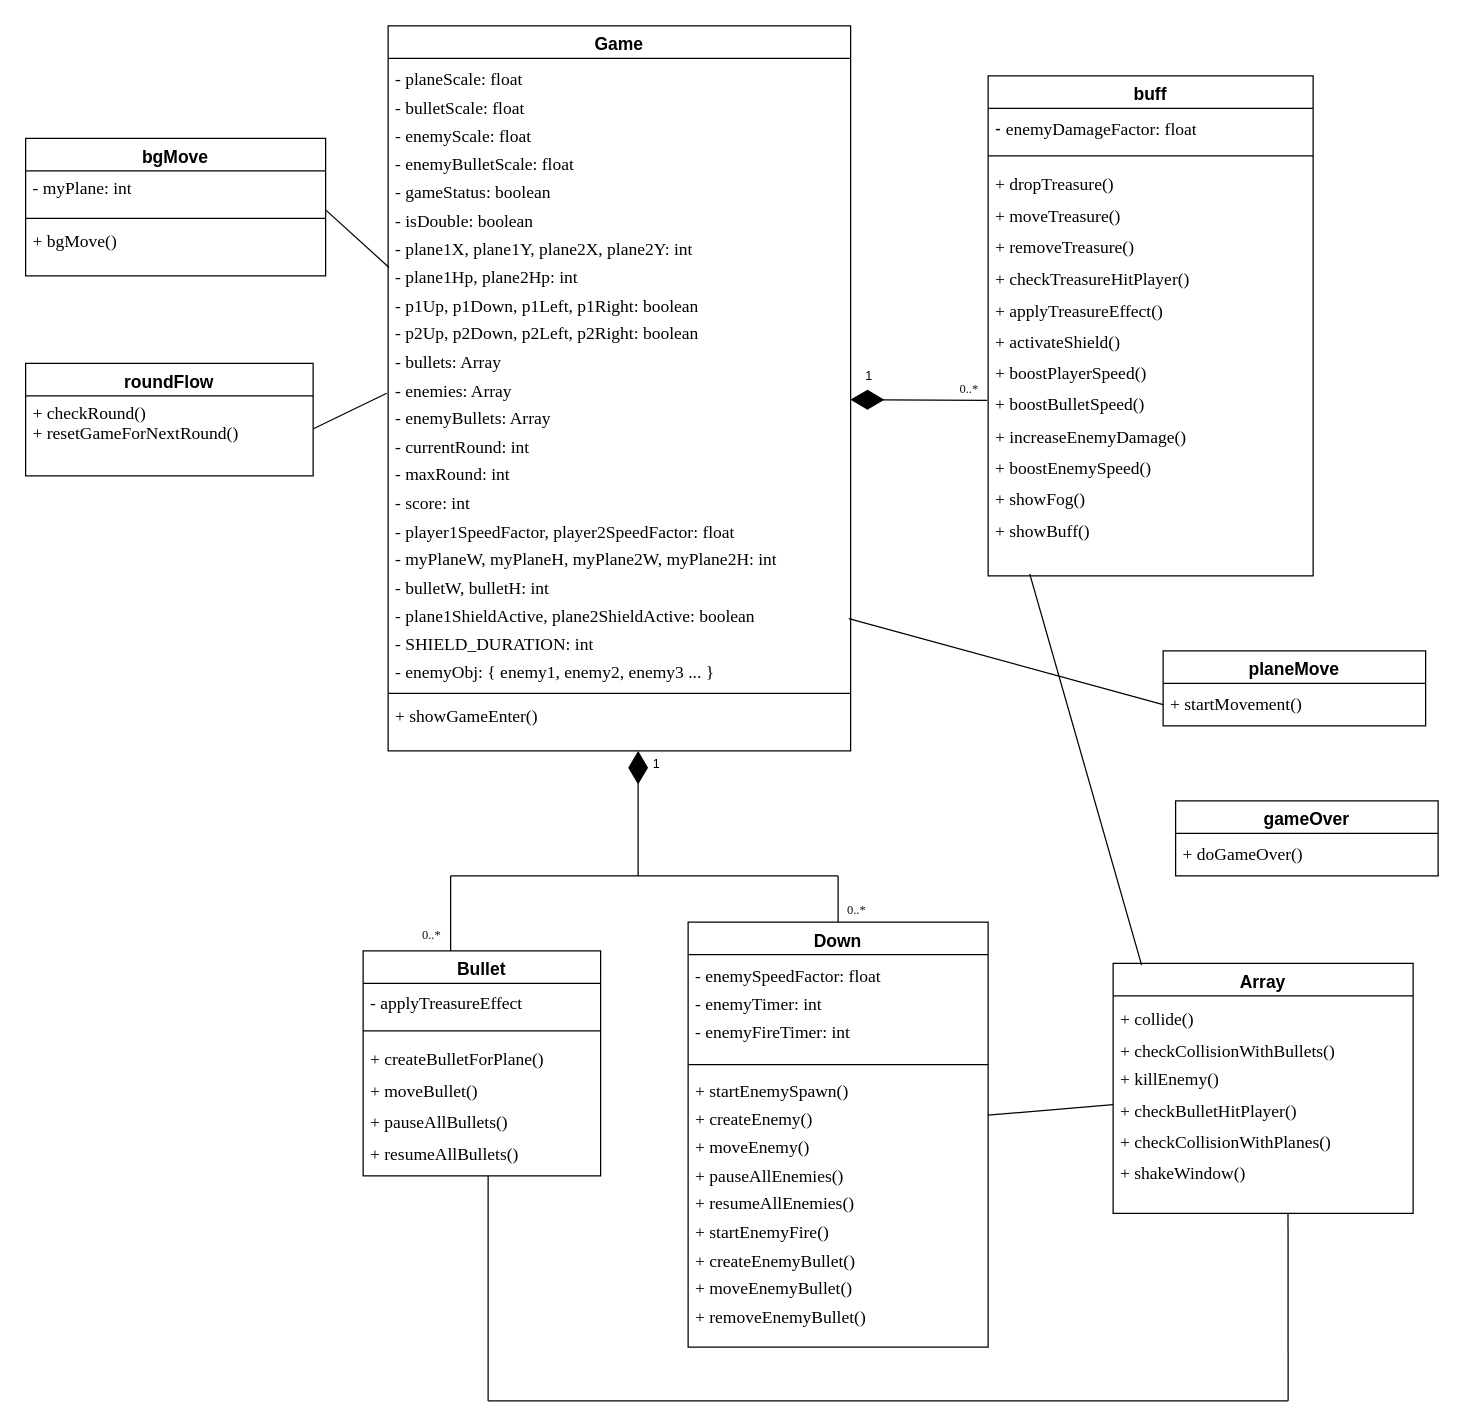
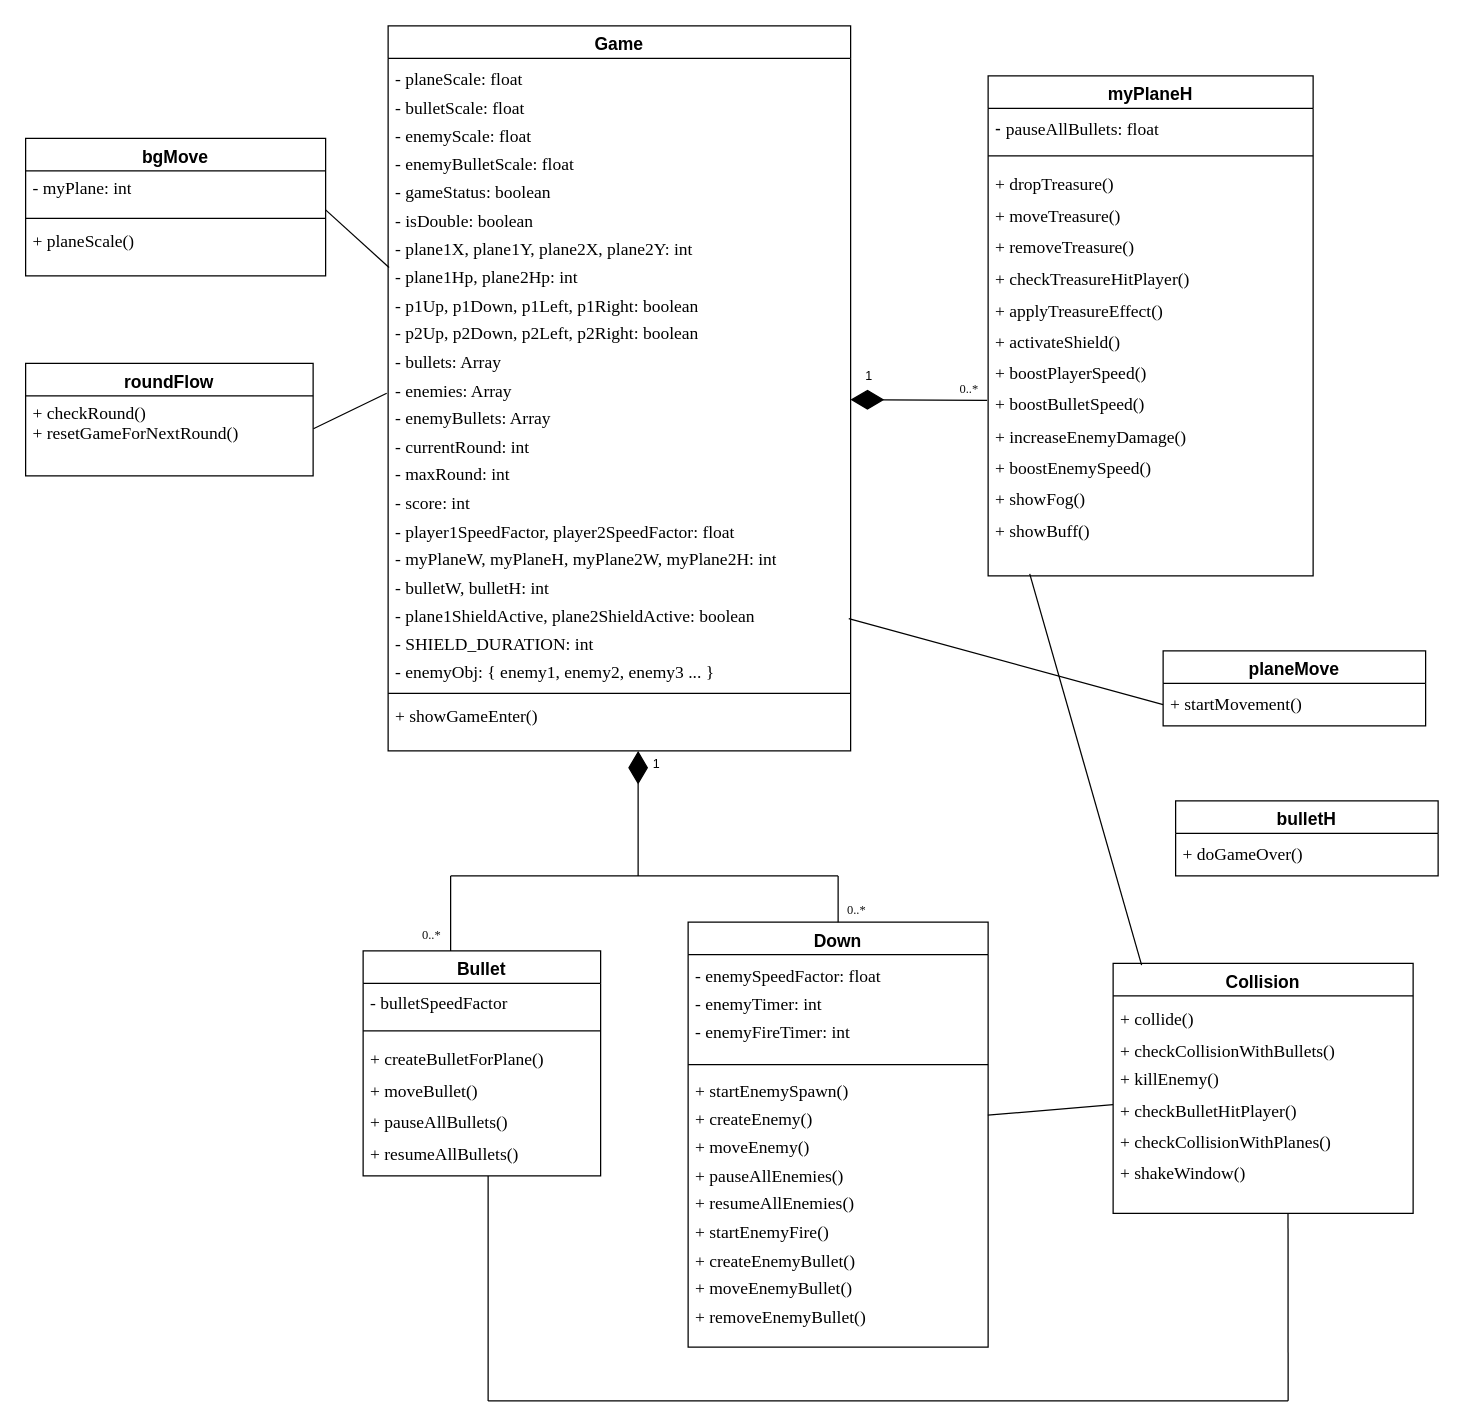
node "buff": label "buff" -> "myPlaneH"
node "- enemyDamageFactor: float": label "- enemyDamageFactor: float" -> "- pauseAllBullets: float"
node "+ bgMove()": label "+ bgMove()" -> "+ planeScale()"
node "gameOver": label "gameOver" -> "bulletH"
node "Array": label "Array" -> "Collision"
node "- applyTreasureEffect": label "- applyTreasureEffect" -> "- bulletSpeedFactor"
